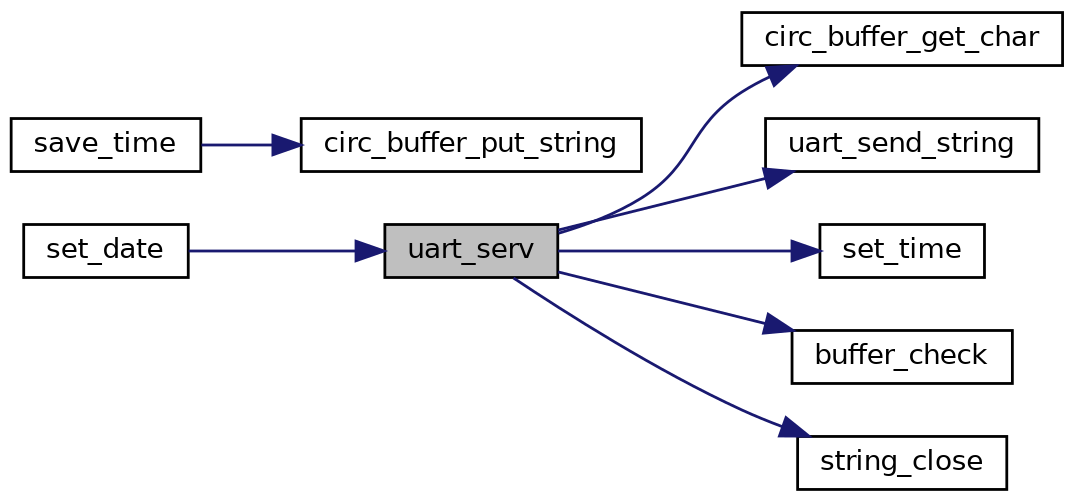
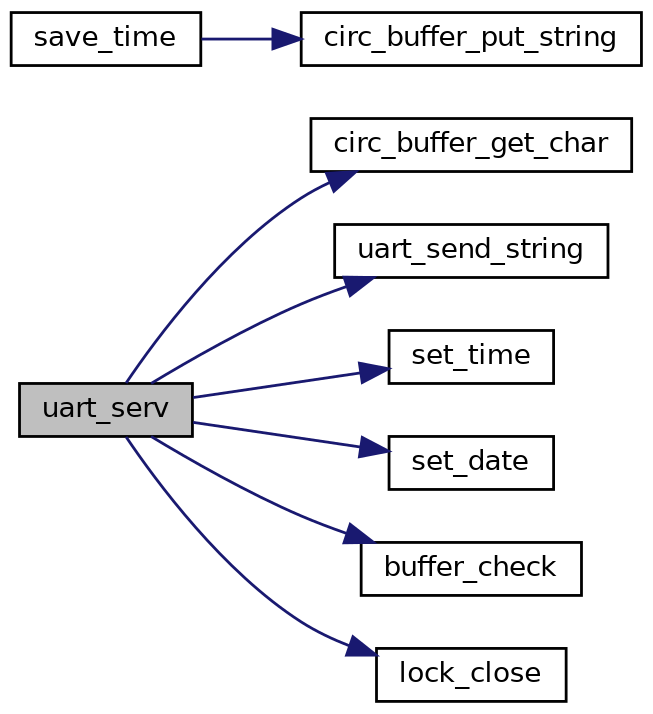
edge "set_date" -> "uart_serv": reversed
node "string_close": label "string_close" -> "lock_close"
